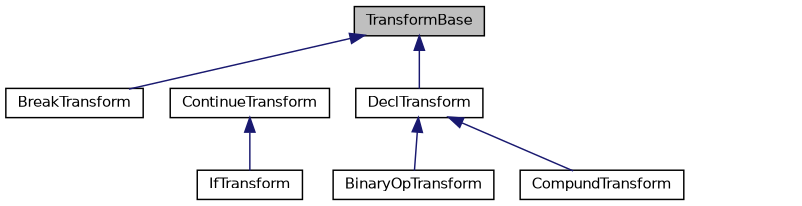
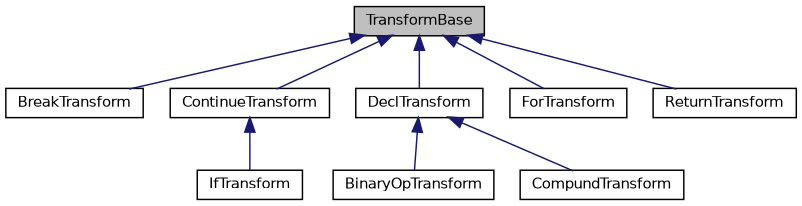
edge "ContinueTransform" -> "TransformBase": added
node "ForTransform": added
node "ReturnTransform": added
